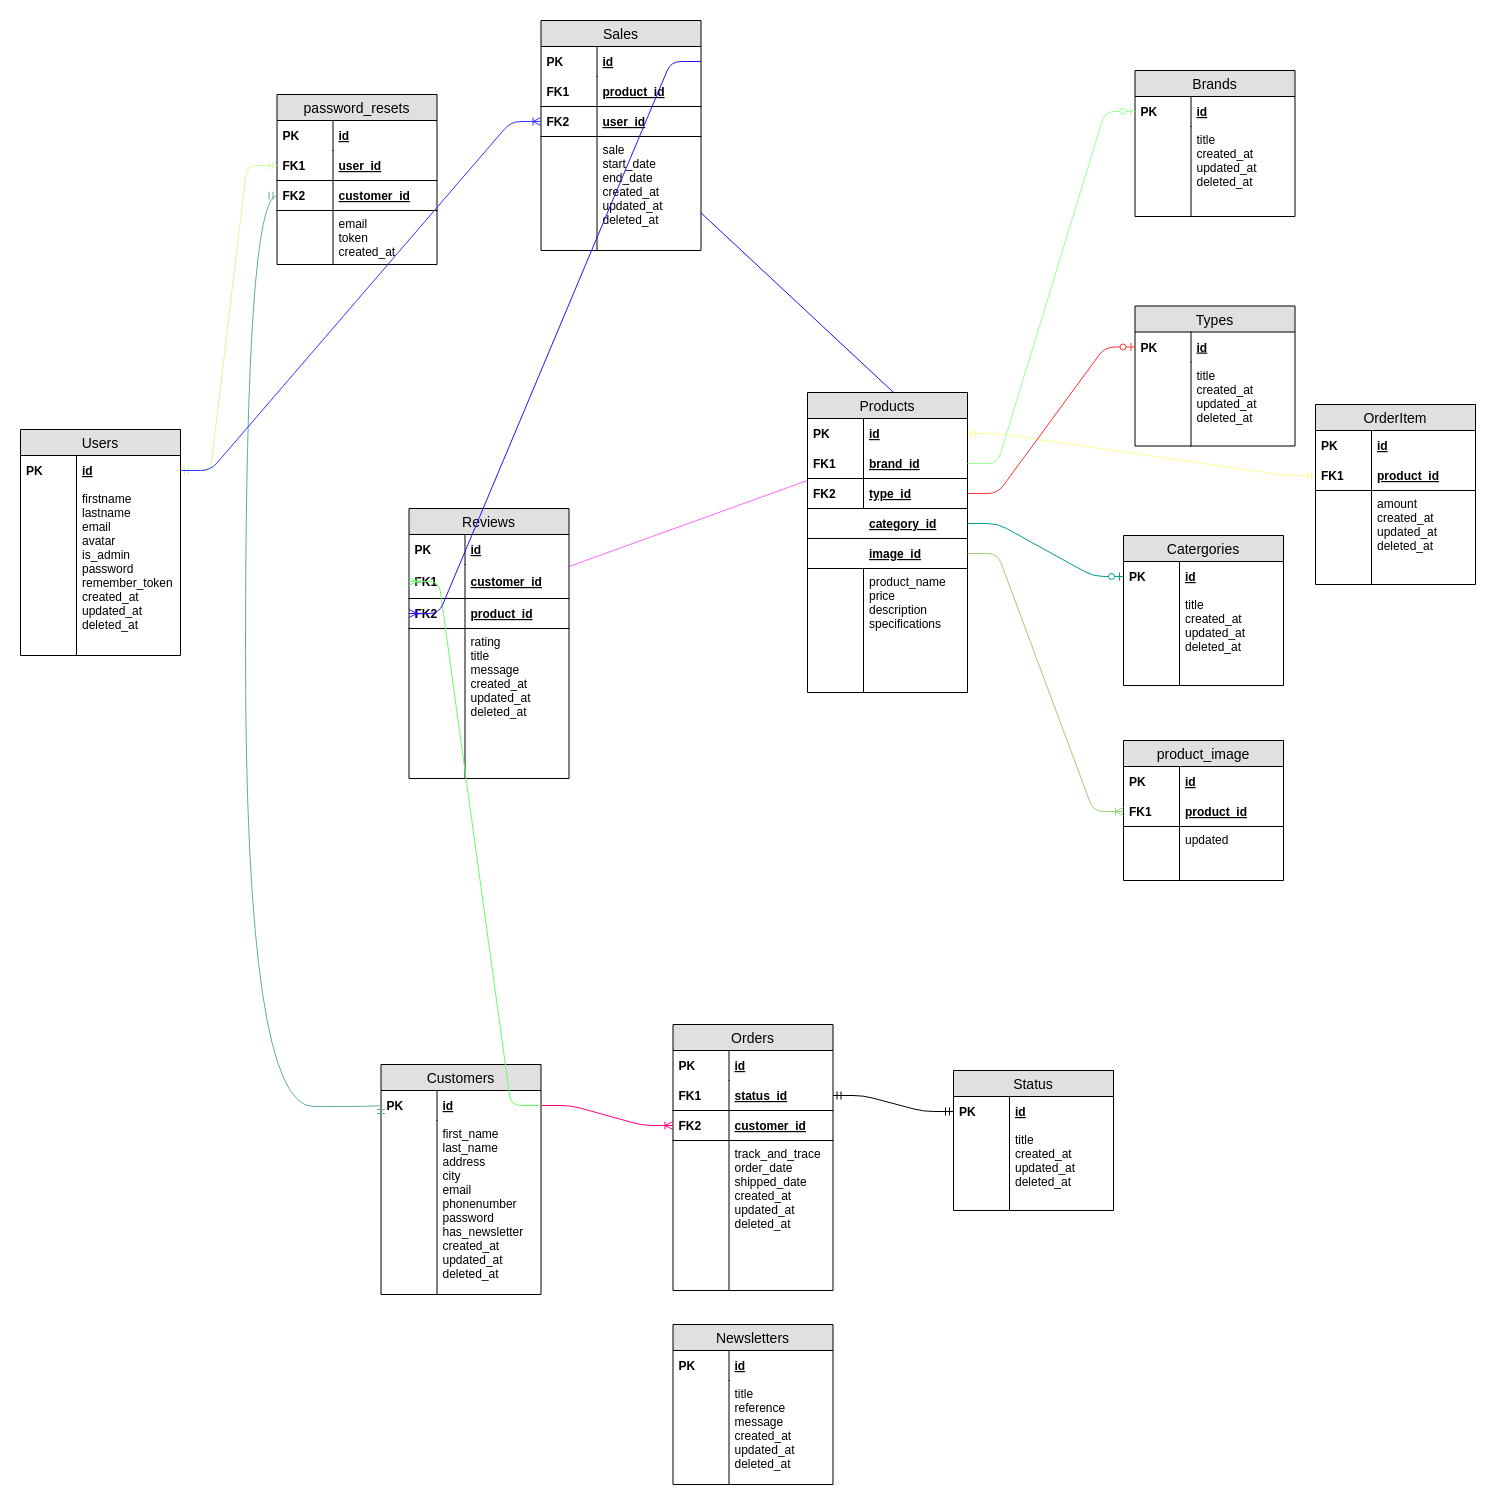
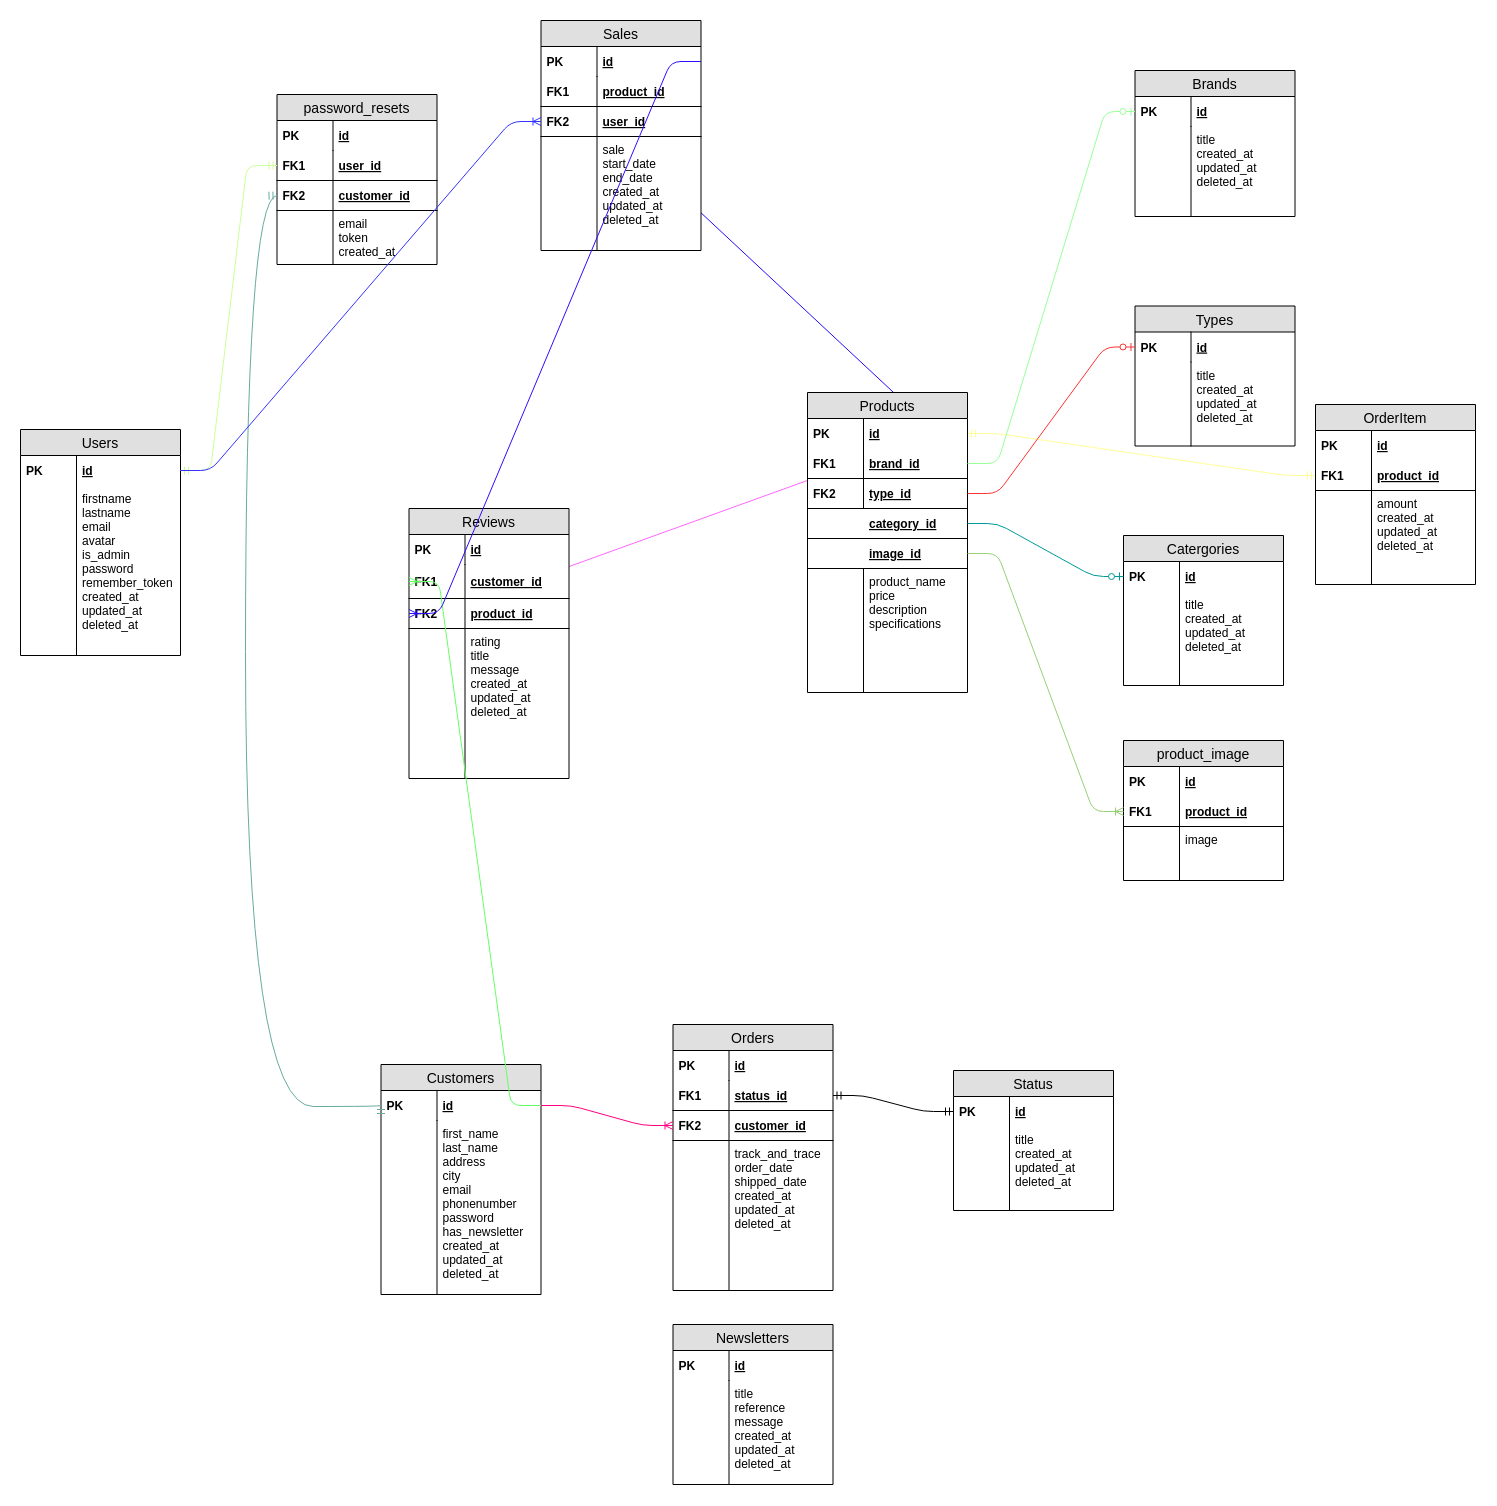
node "updated": label "updated" -> "image"
